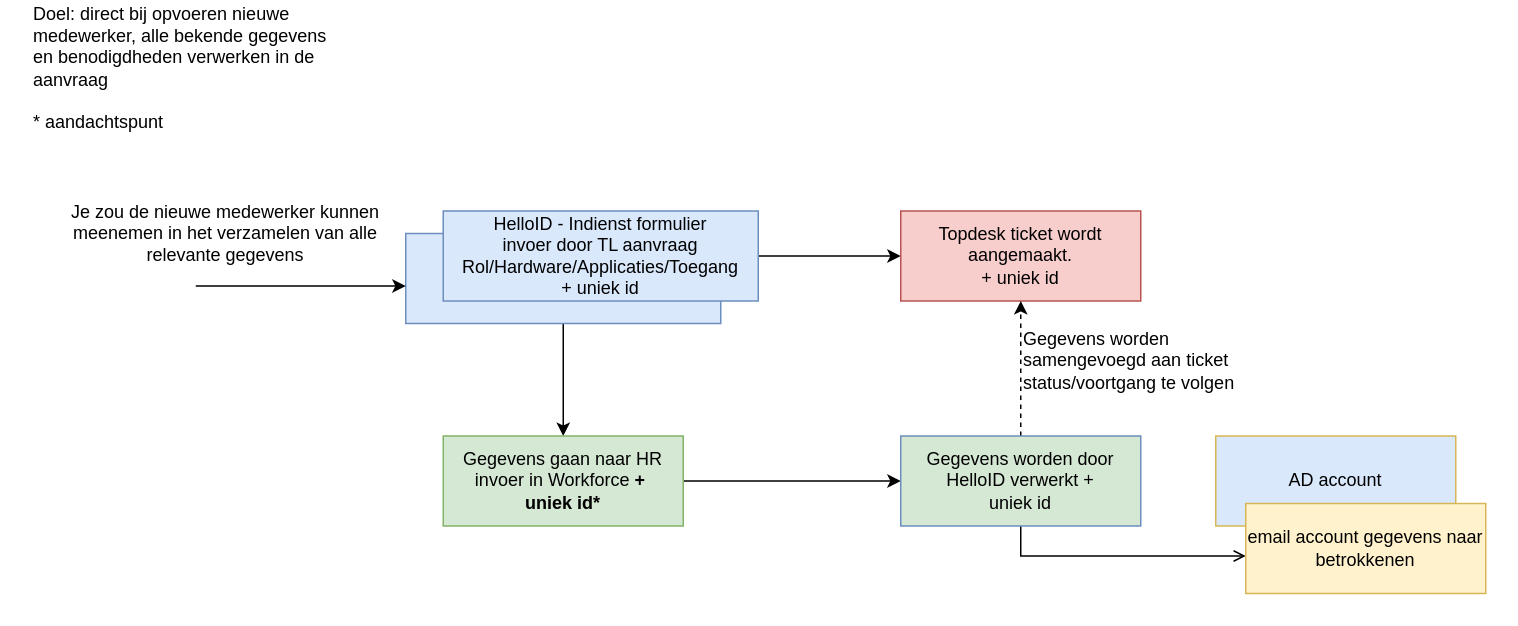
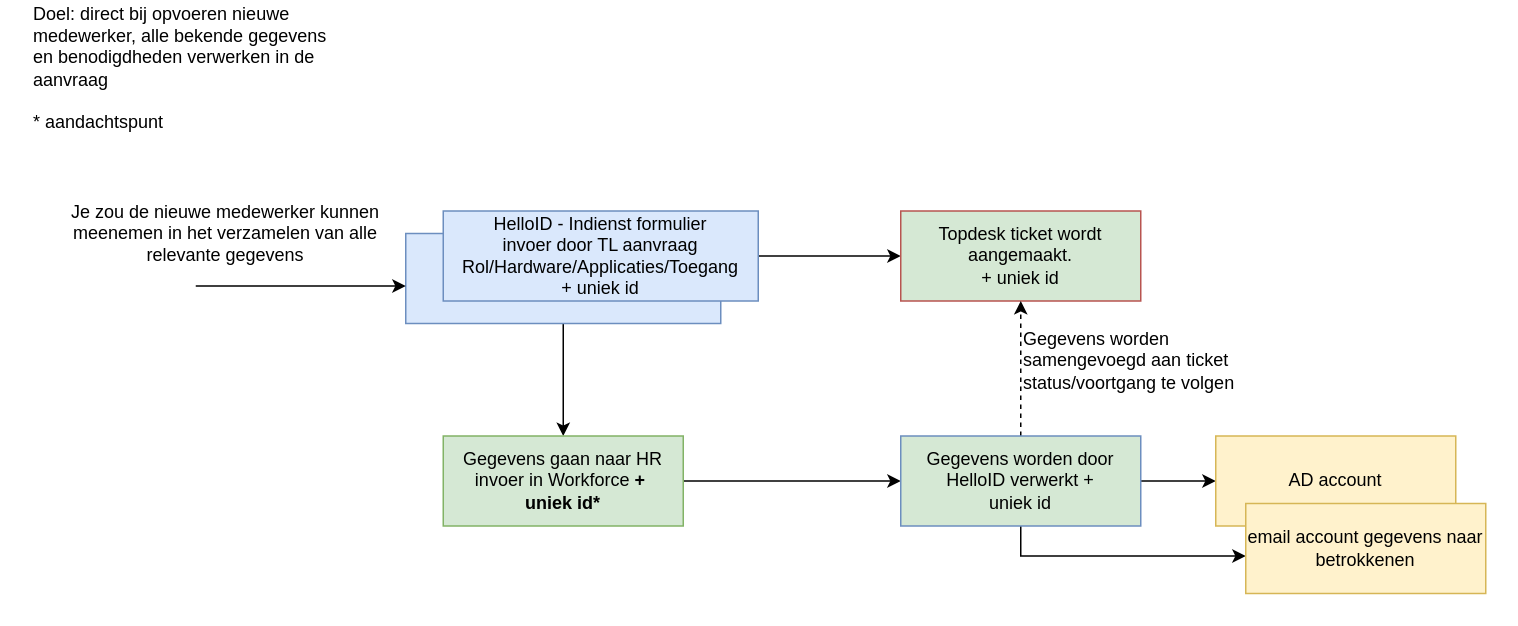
node "Topdesk ticket wordt aangemaakt. + uniek id": fillcolor #f8cecc -> #d5e8d4
edge "Gegevens worden door HelloID verwerkt + uniek id" -> "AD account": added
node "AD account": fillcolor #dae8fc -> #fff2cc
edge "Gegevens worden door HelloID verwerkt + uniek id" -> "email account gegevens naar betrokkenen": arrowhead open -> classic
